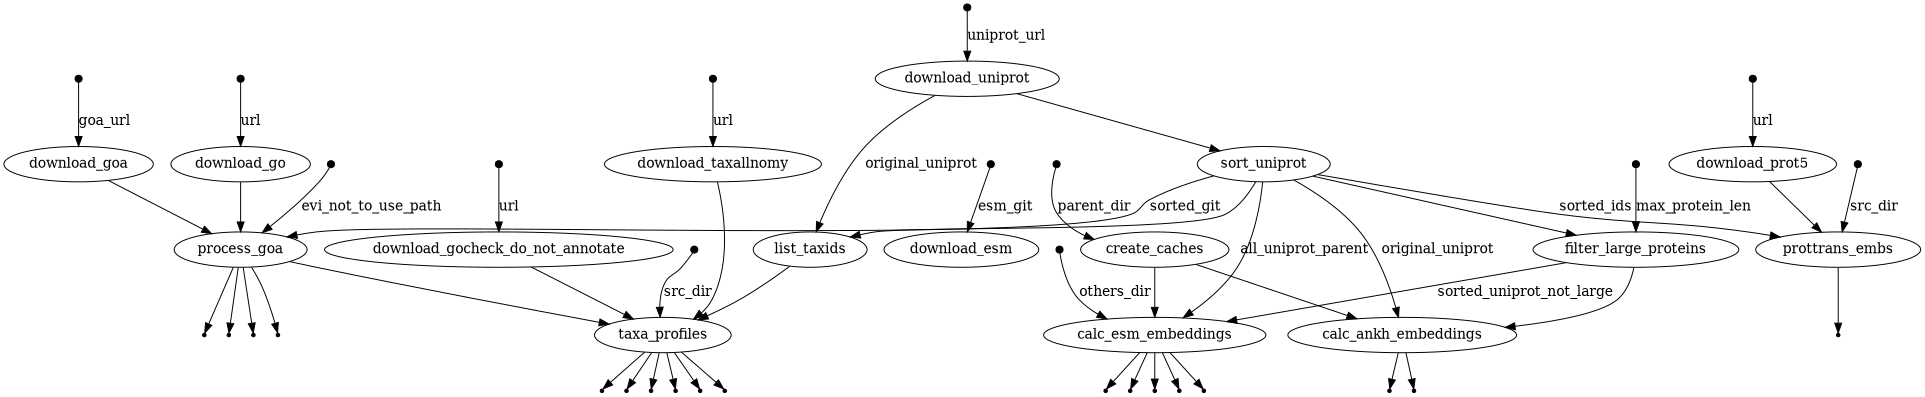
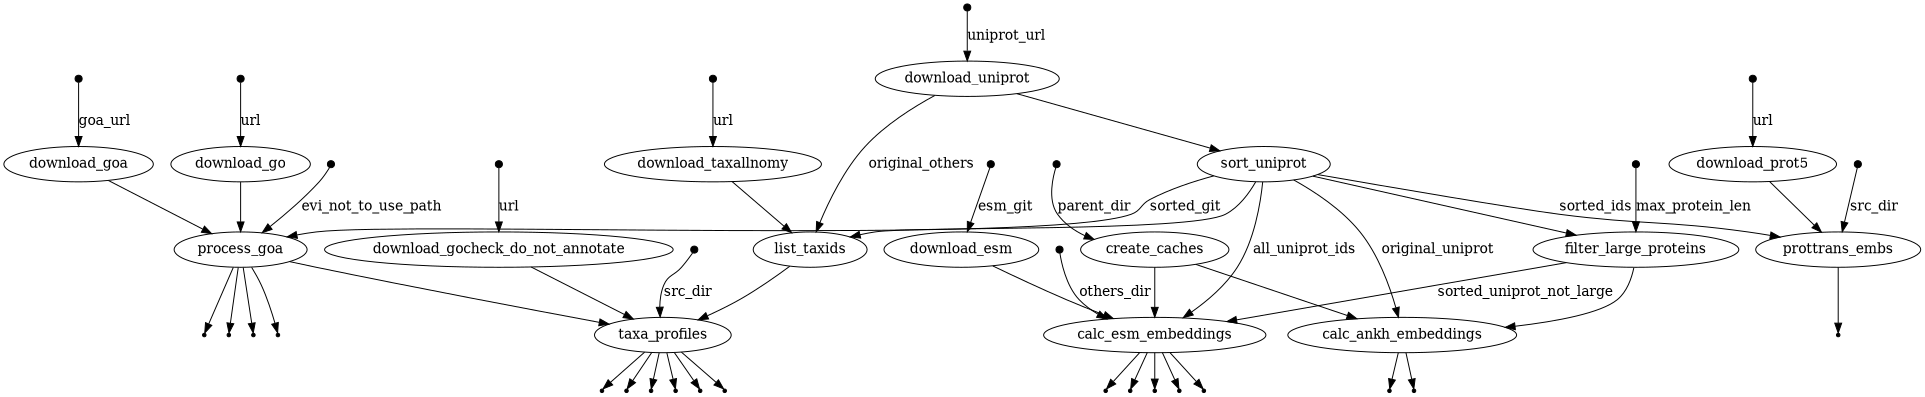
edge "download_uniprot" -> "list_taxids": label "original_uniprot" -> "original_others"
edge "download_taxallnomy" -> "taxa_profiles": now "download_taxallnomy" -> "list_taxids"
edge "sort_uniprot" -> "calc_esm_embeddings": label "all_uniprot_parent" -> "all_uniprot_ids"
edge "download_esm" -> "calc_esm_embeddings": added
